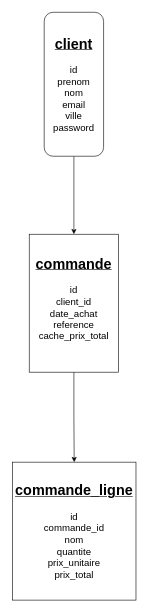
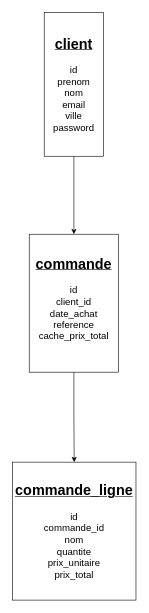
node "client id prenom nom email ville password": shape rounded rectangle -> rectangle
